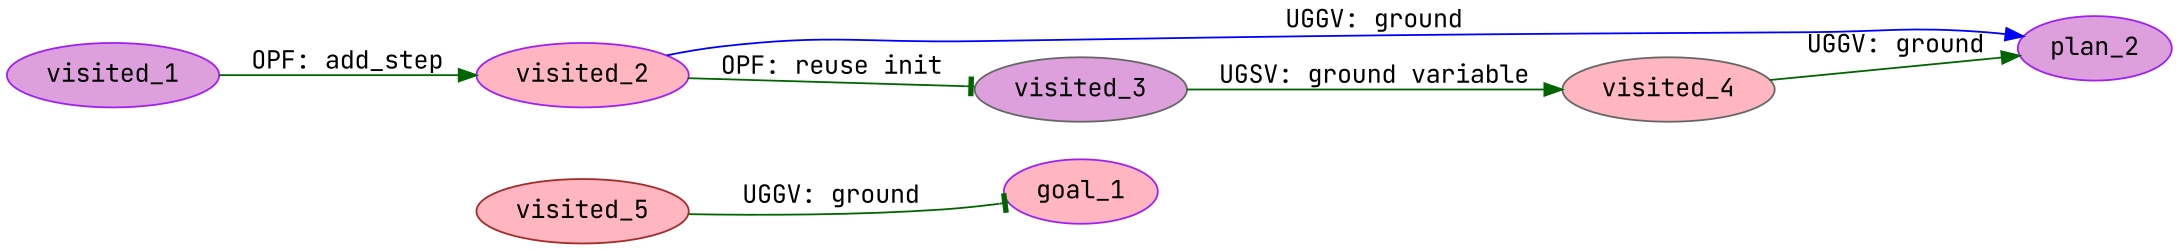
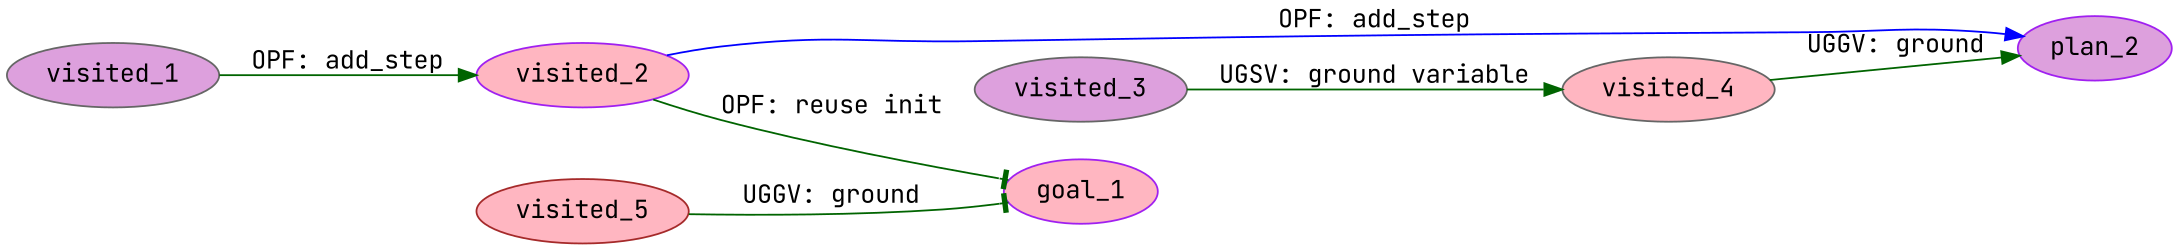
edge "visited_2" -> "plan_2": label "UGGV: ground" -> "OPF: add_step"
node "visited_1": color purple -> gray40
edge "visited_2" -> "visited_3": now "visited_2" -> "goal_1"
